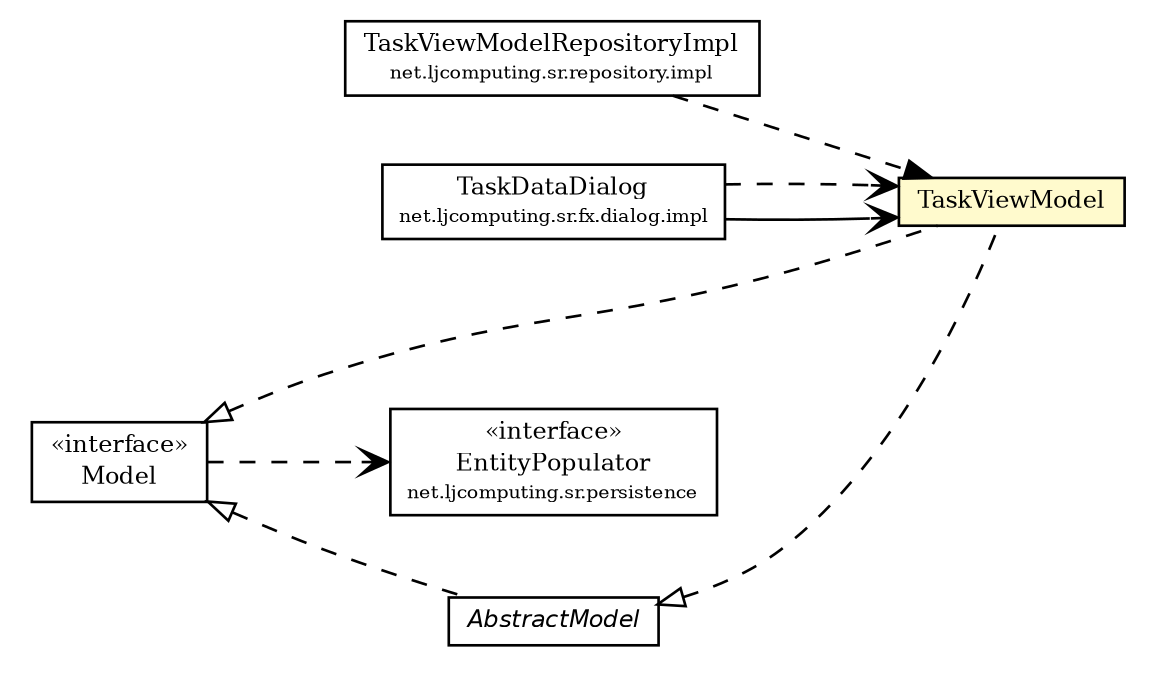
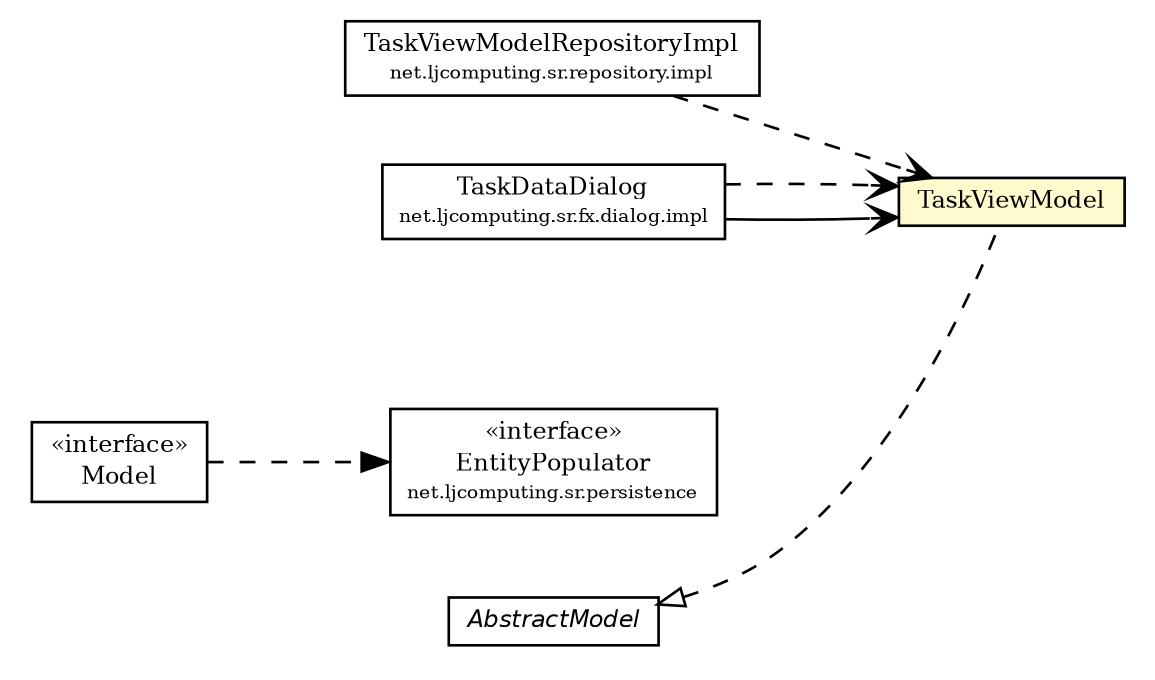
edge "TaskViewModelRepositoryImpl" -> "TaskViewModel": arrowhead normal -> open
edge "TaskViewModel" -> "Model": removed
edge "Model" -> "EntityPopulator": arrowhead open -> normal
edge "AbstractModel" -> "Model": removed
